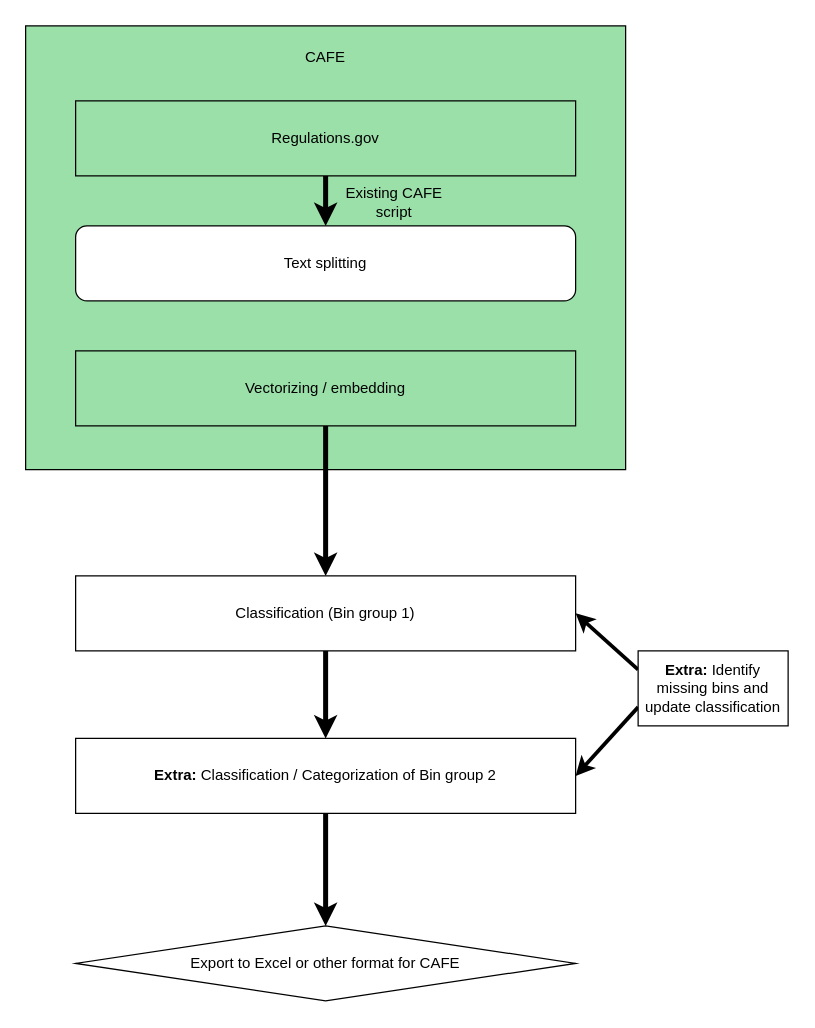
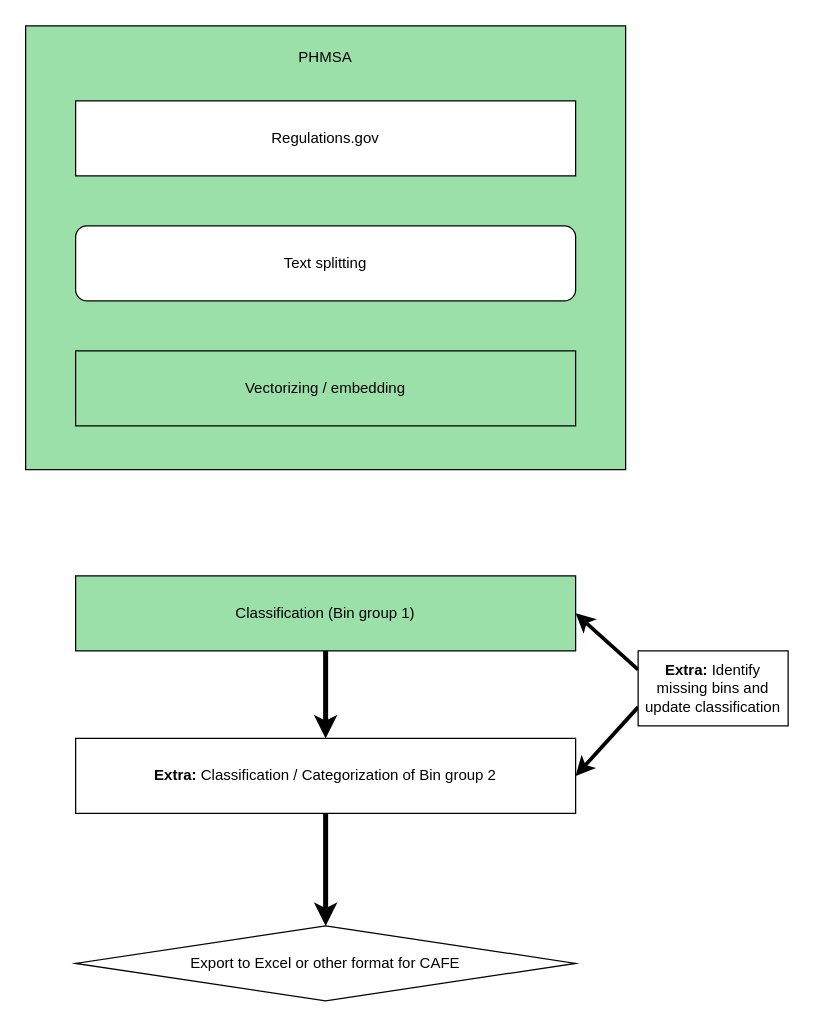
node "CAFE": label "CAFE" -> "PHMSA"
node "Regulations.gov": fillcolor #9be0a9 -> #ffffff
edge "Regulations.gov" -> "Text splitting": removed
node "Existing CAFE script": removed
edge "Vectorizing / embedding" -> "Classification (Bin group 1)": removed
node "Classification (Bin group 1)": fillcolor #ffffff -> #9be0a9
